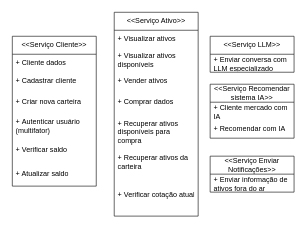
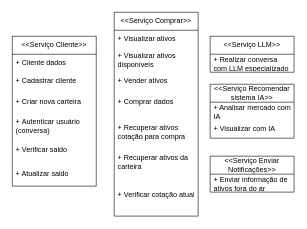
node "<<Serviço Ativo>>": label "<<Serviço Ativo>>" -> "<<Serviço Comprar>>"
node "+ Enviar conversa com LLM especializado": label "+ Enviar conversa com LLM especializado" -> "+ Realizar conversa com LLM especializado"
node "+ Cliente mercado com IA": label "+ Cliente mercado com IA" -> "+ Analisar mercado com IA"
node "+ Autenticar usuário (multifator)": label "+ Autenticar usuário (multifator)" -> "+ Autenticar usuário (conversa)"
node "+ Recomendar com IA": label "+ Recomendar com IA" -> "+ Visualizar com IA"
node "+ Recuperar ativos disponíveis para compra": label "+ Recuperar ativos disponíveis para compra" -> "+ Recuperar ativos cotação para compra"
